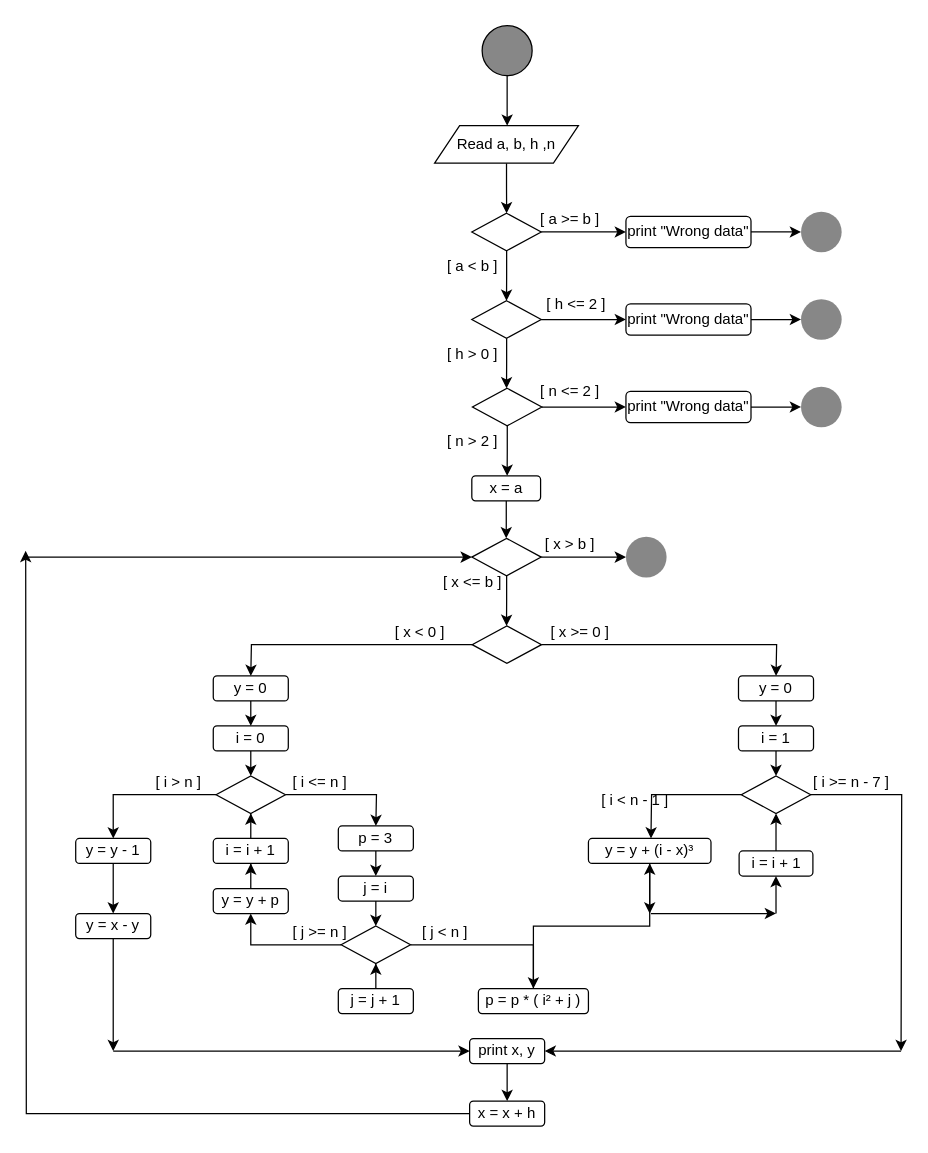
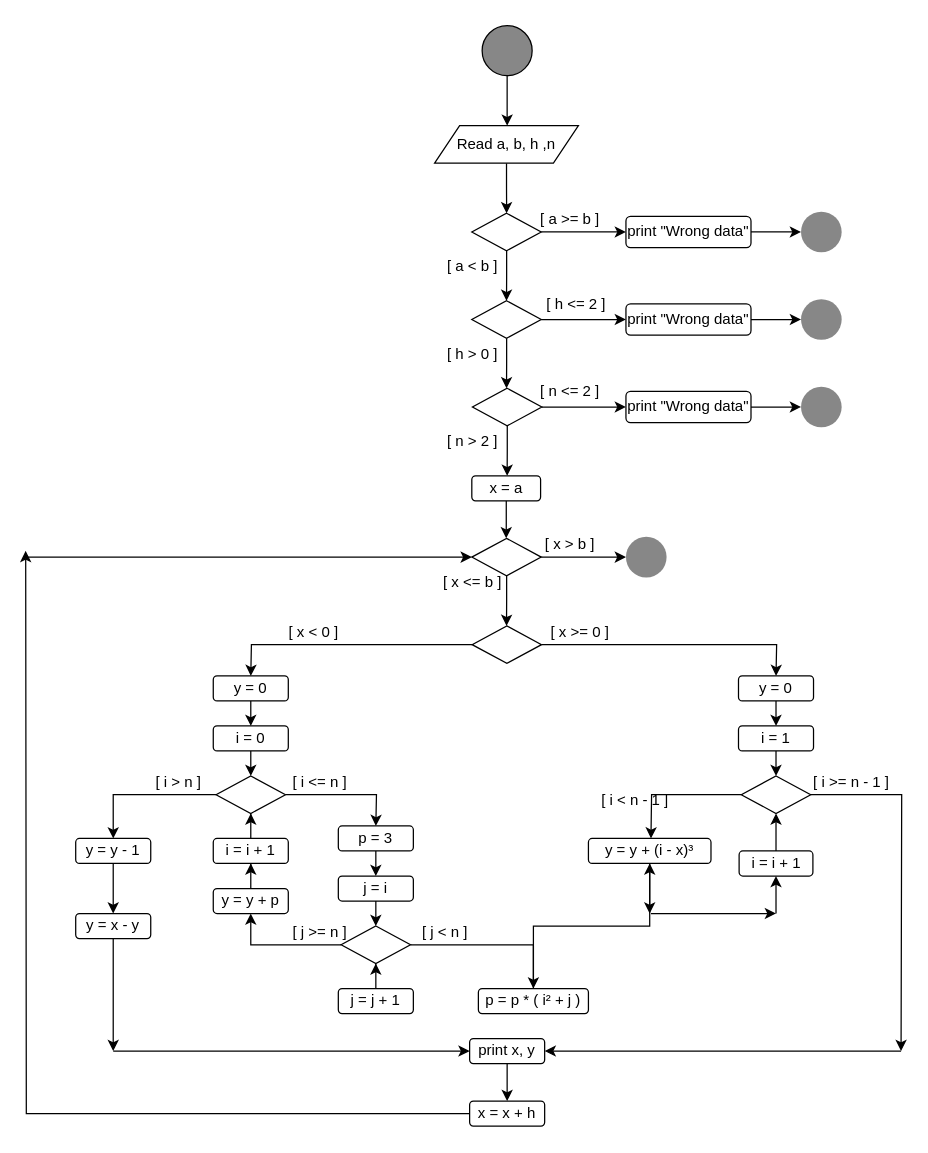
node "[ x < 0 ]": moved (419, 632) -> (313, 632)
node "[ i >= n - 7 ]": label "[ i >= n - 7 ]" -> "[ i >= n - 1 ]"
